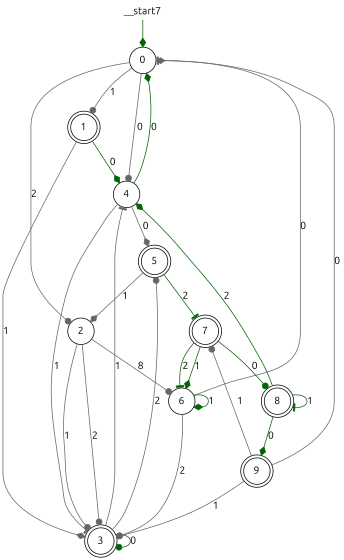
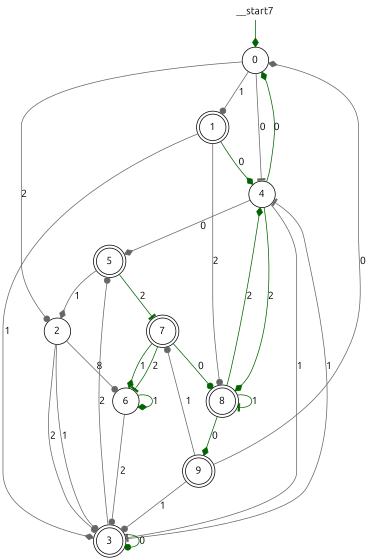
edge "0" -> "4": arrowhead dot -> tee
edge "6" -> "0": removed, label "0"
edge "1" -> "8": added, label "2"
edge "4" -> "8": added, label "2"
